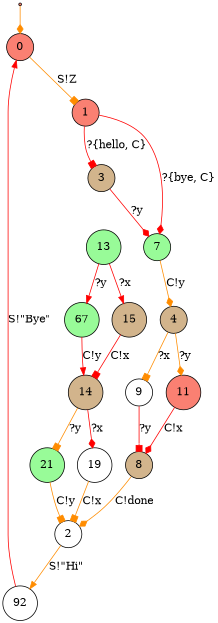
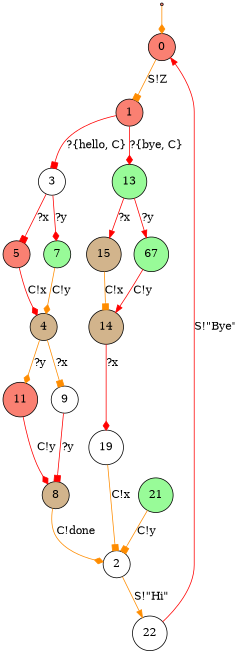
edge "1" -> "7": now "1" -> "13"
node "3": fillcolor tan -> white
node "5": added
edge "15" -> "14": color red -> darkorange
edge "14" -> "21": removed, label "?y"
edge "11" -> "8": label "C!x" -> "C!y"
node "92": label "92" -> "22"
